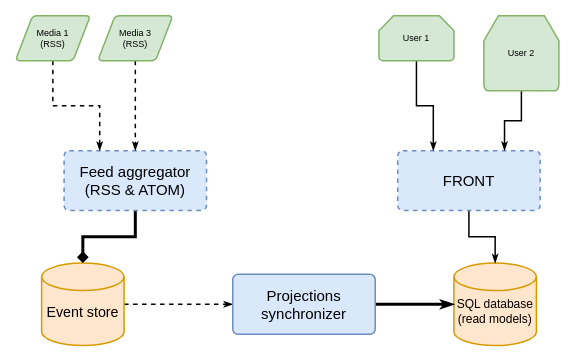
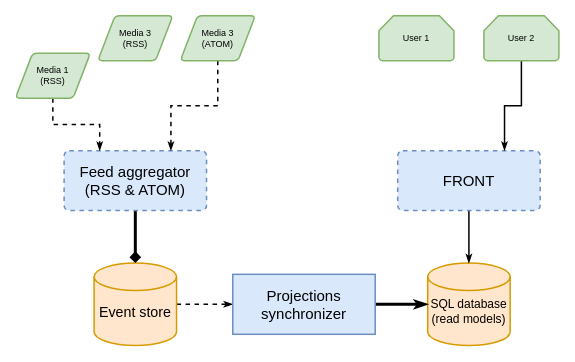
node "Media 1 (RSS)": moved (53, 38) -> (53, 75)
node "Media 3 (ATOM)": added
node "User 2": size 75x75 -> 75x45
edge "Media 3 (RSS)" -> "Feed aggregator (RSS & ATOM)": removed
edge "Media 3 (ATOM)" -> "Feed aggregator (RSS & ATOM)": added
edge "User 1" -> "FRONT": removed
node "Event store": moved (83, 304) -> (135, 304)
node "Projections synchronizer": shape rounded rectangle -> rectangle
node "SQL database (read models)": moved (495, 304) -> (469, 304)
